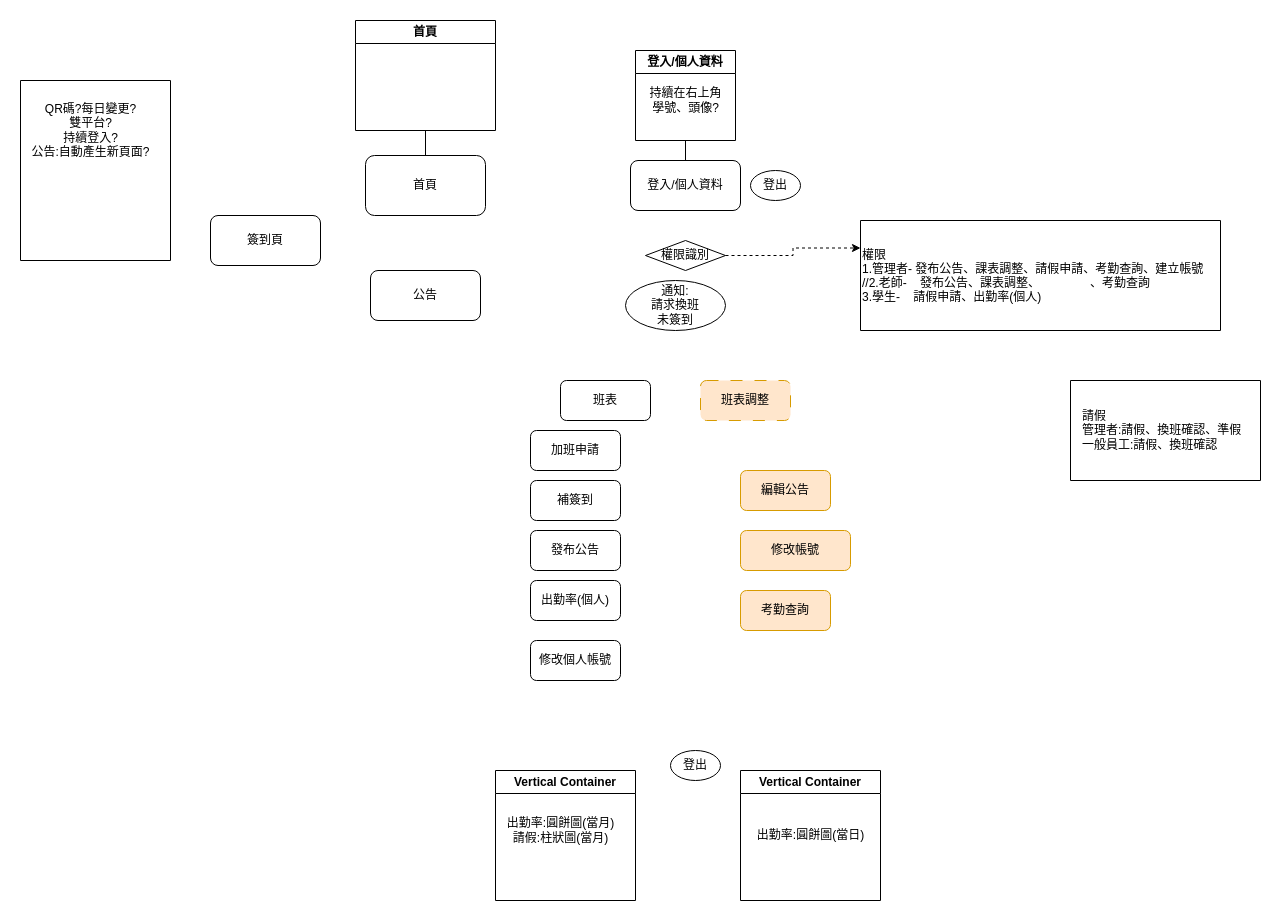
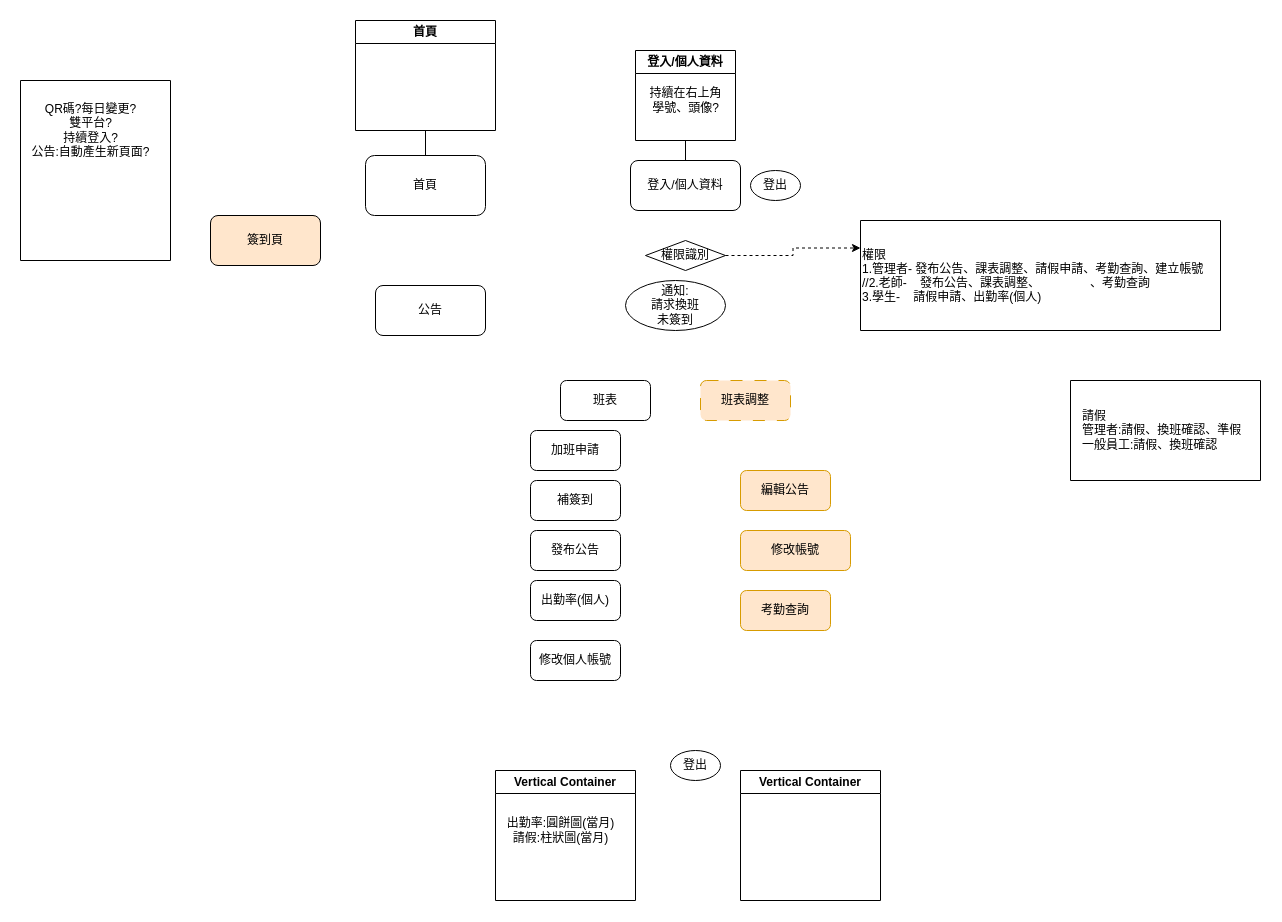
node "簽到頁": fillcolor #ffffff -> #ffe6cc
node "公告": moved (426, 296) -> (431, 311)
node "出勤率:圓餅圖(當日)": removed
